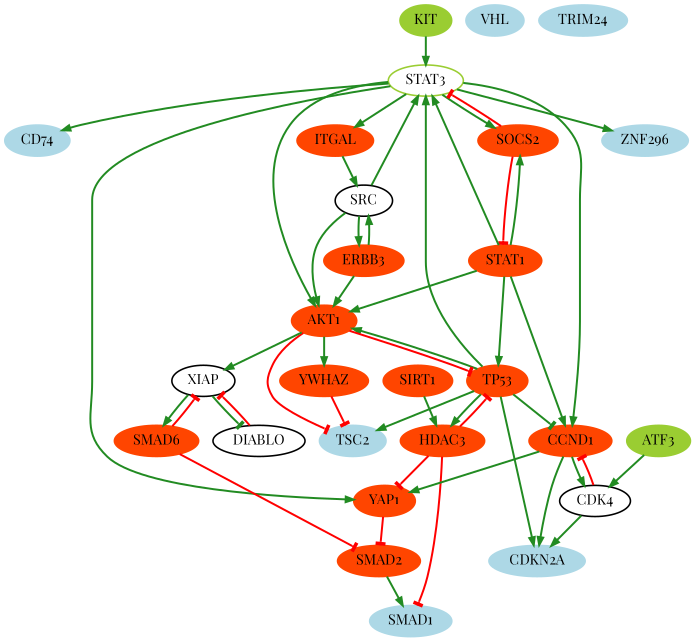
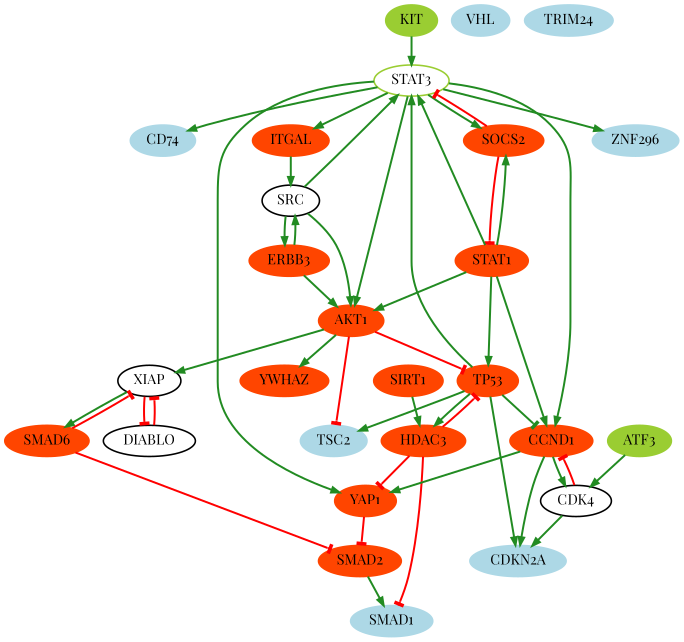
edge "TP53" -> "AKT1": removed
edge "YWHAZ" -> "TSC2": removed
edge "XIAP" -> "DIABLO": color forestgreen -> red
